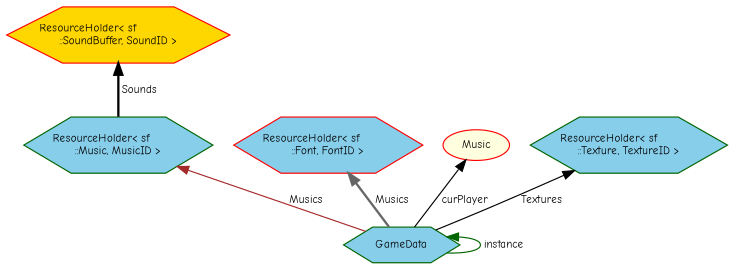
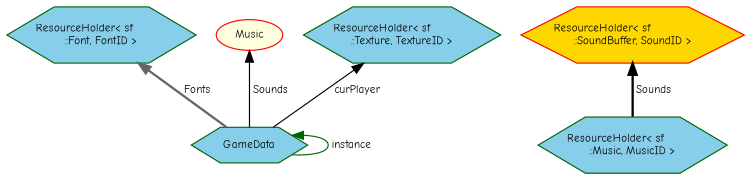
node "ResourceHolder< sf ::Font, FontID >": color red -> darkgreen
edge "GameData" -> "ResourceHolder< sf ::Font, FontID >": label " Musics" -> " Fonts"
edge "GameData" -> "Music": label " curPlayer" -> " Sounds"
edge "GameData" -> "ResourceHolder< sf ::Texture, TextureID >": label " Textures" -> " curPlayer"
edge "GameData" -> "ResourceHolder< sf ::Music, MusicID >": removed, label "Musics"
